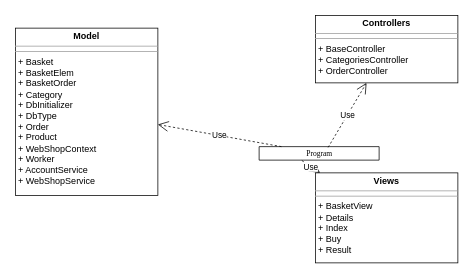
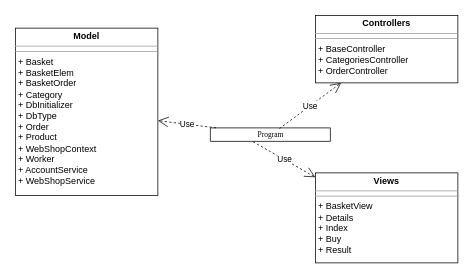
node "Program": moved (319, 153) -> (270, 135)
